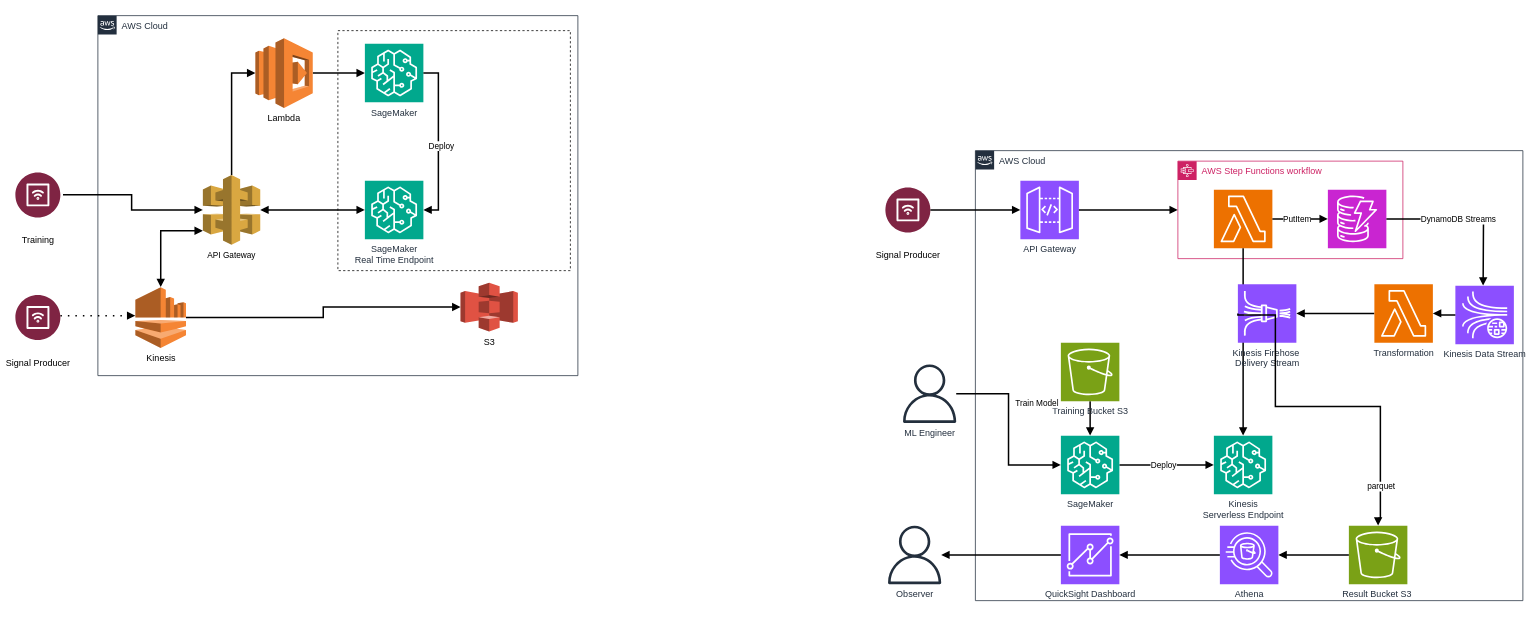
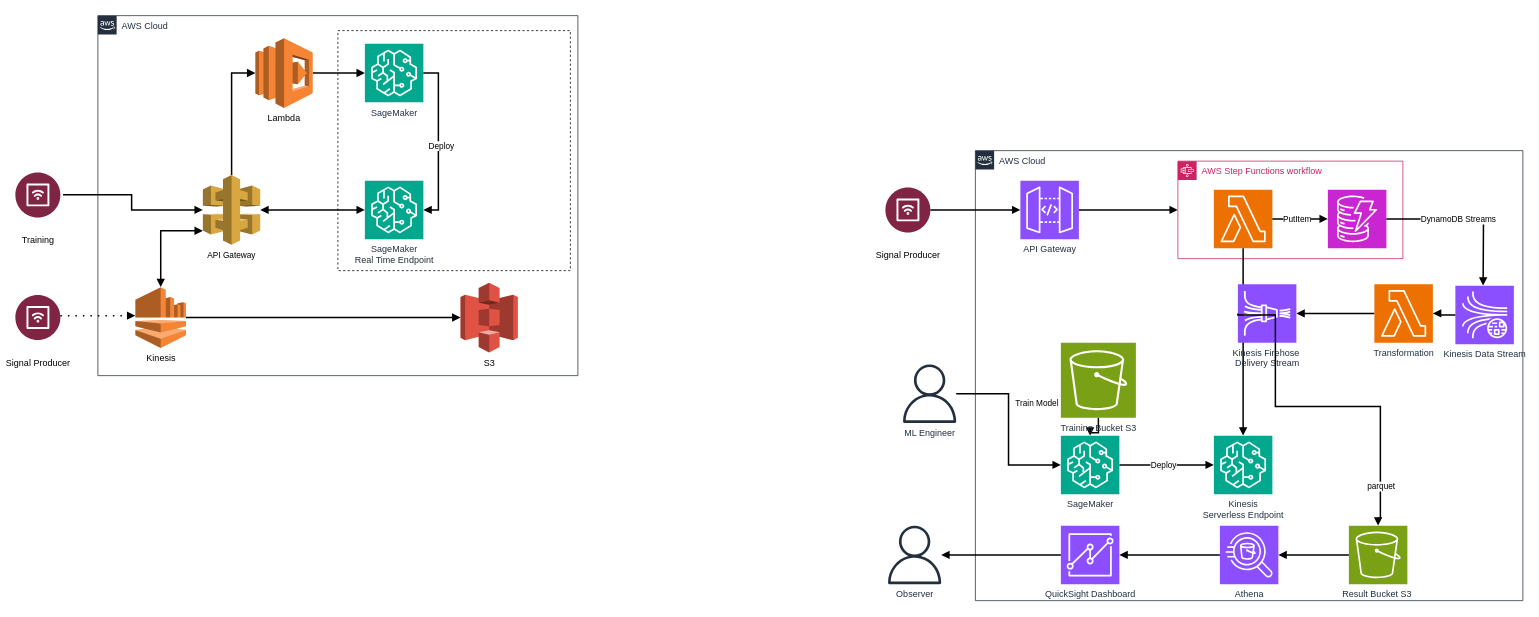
node "S3": size 57x49 -> 57x70
node "Training Bucket S3": size 59x59 -> 75x75
